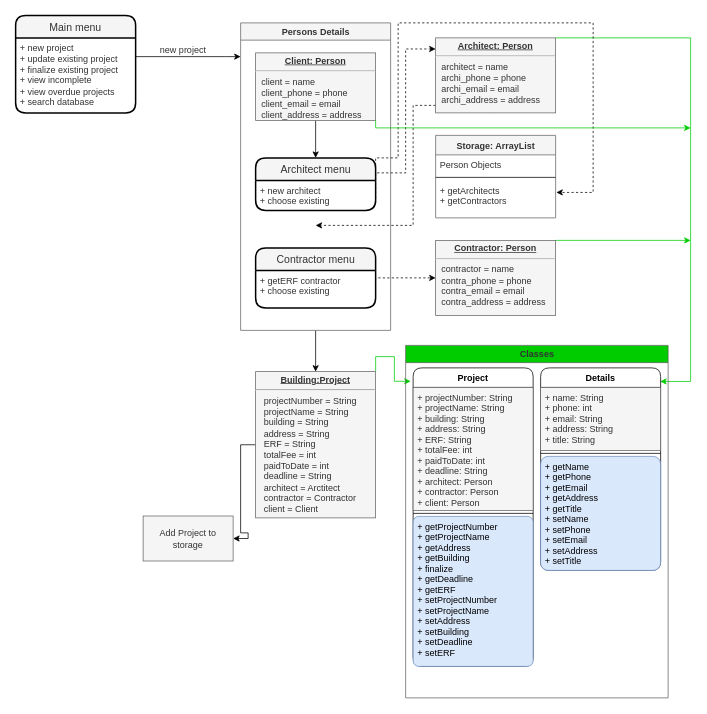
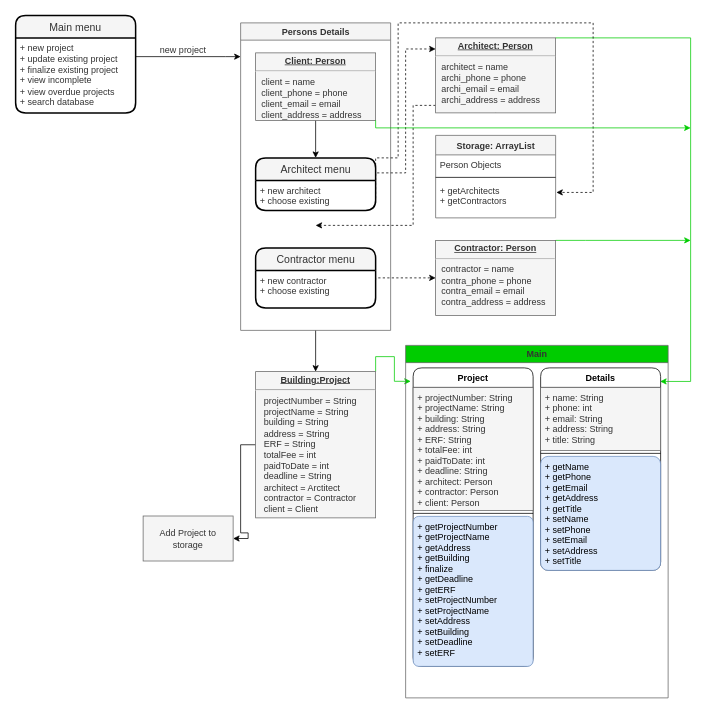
node "+ getERF contractor + choose existing": label "+ getERF contractor + choose existing" -> "+ new contractor + choose existing"
node "Classes": label "Classes" -> "Main"
